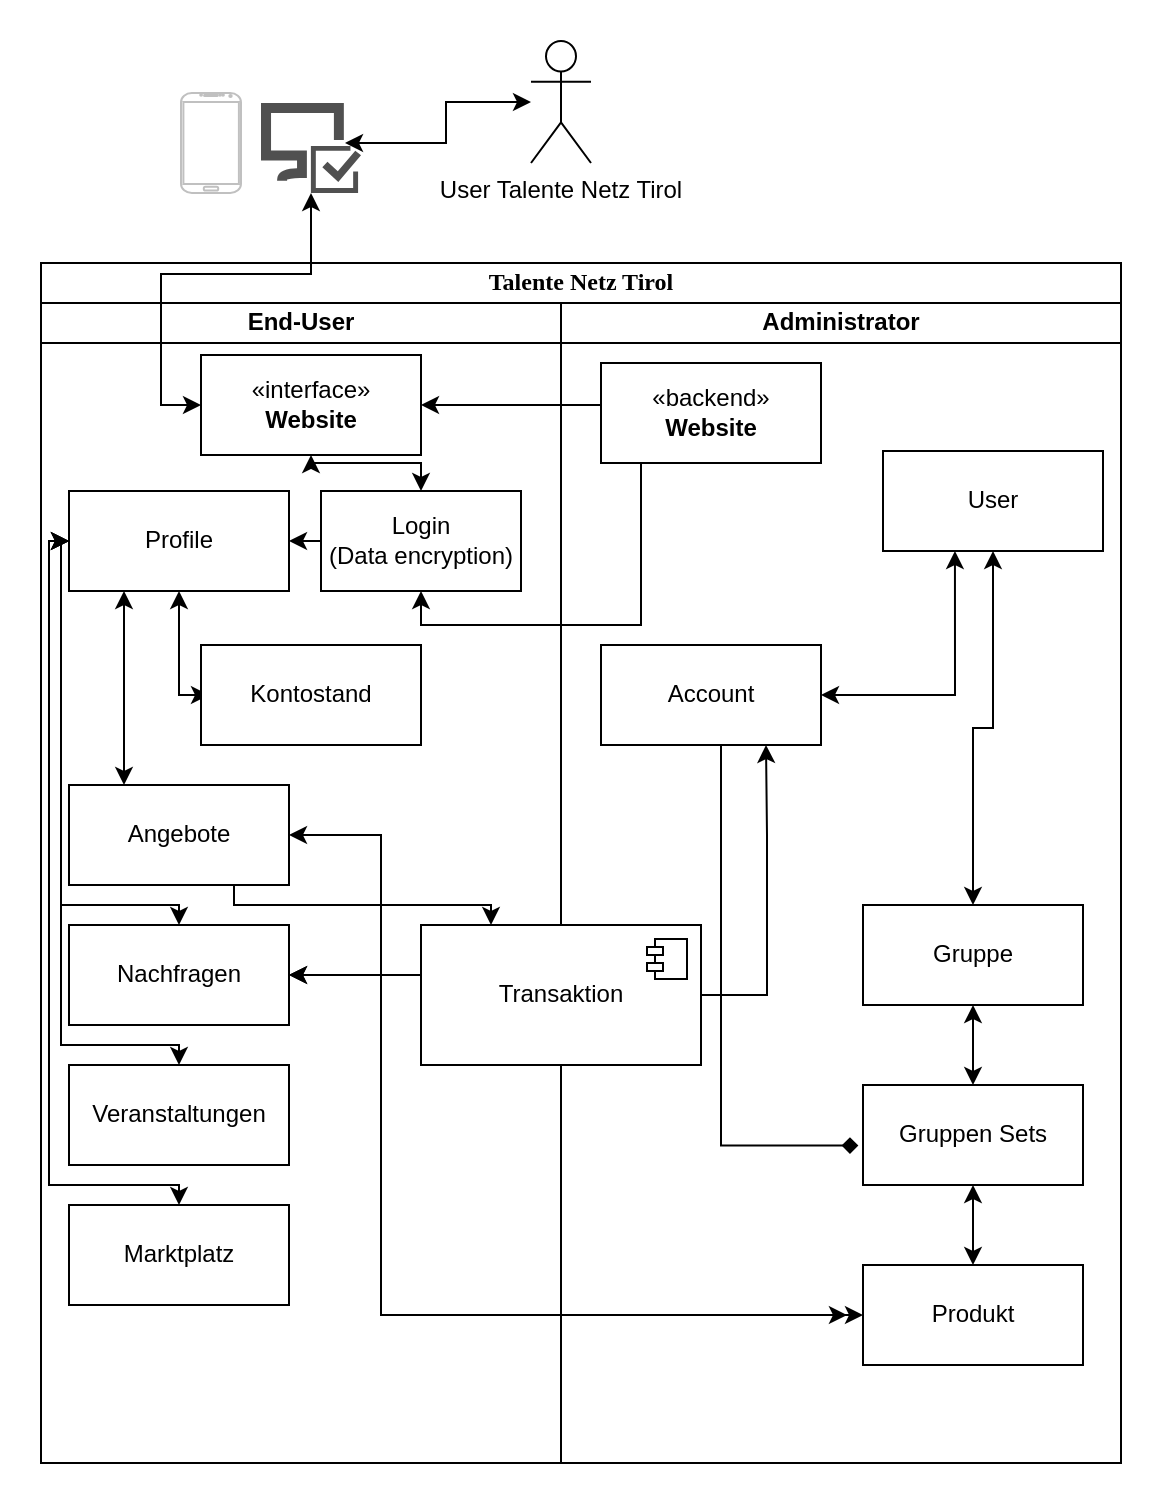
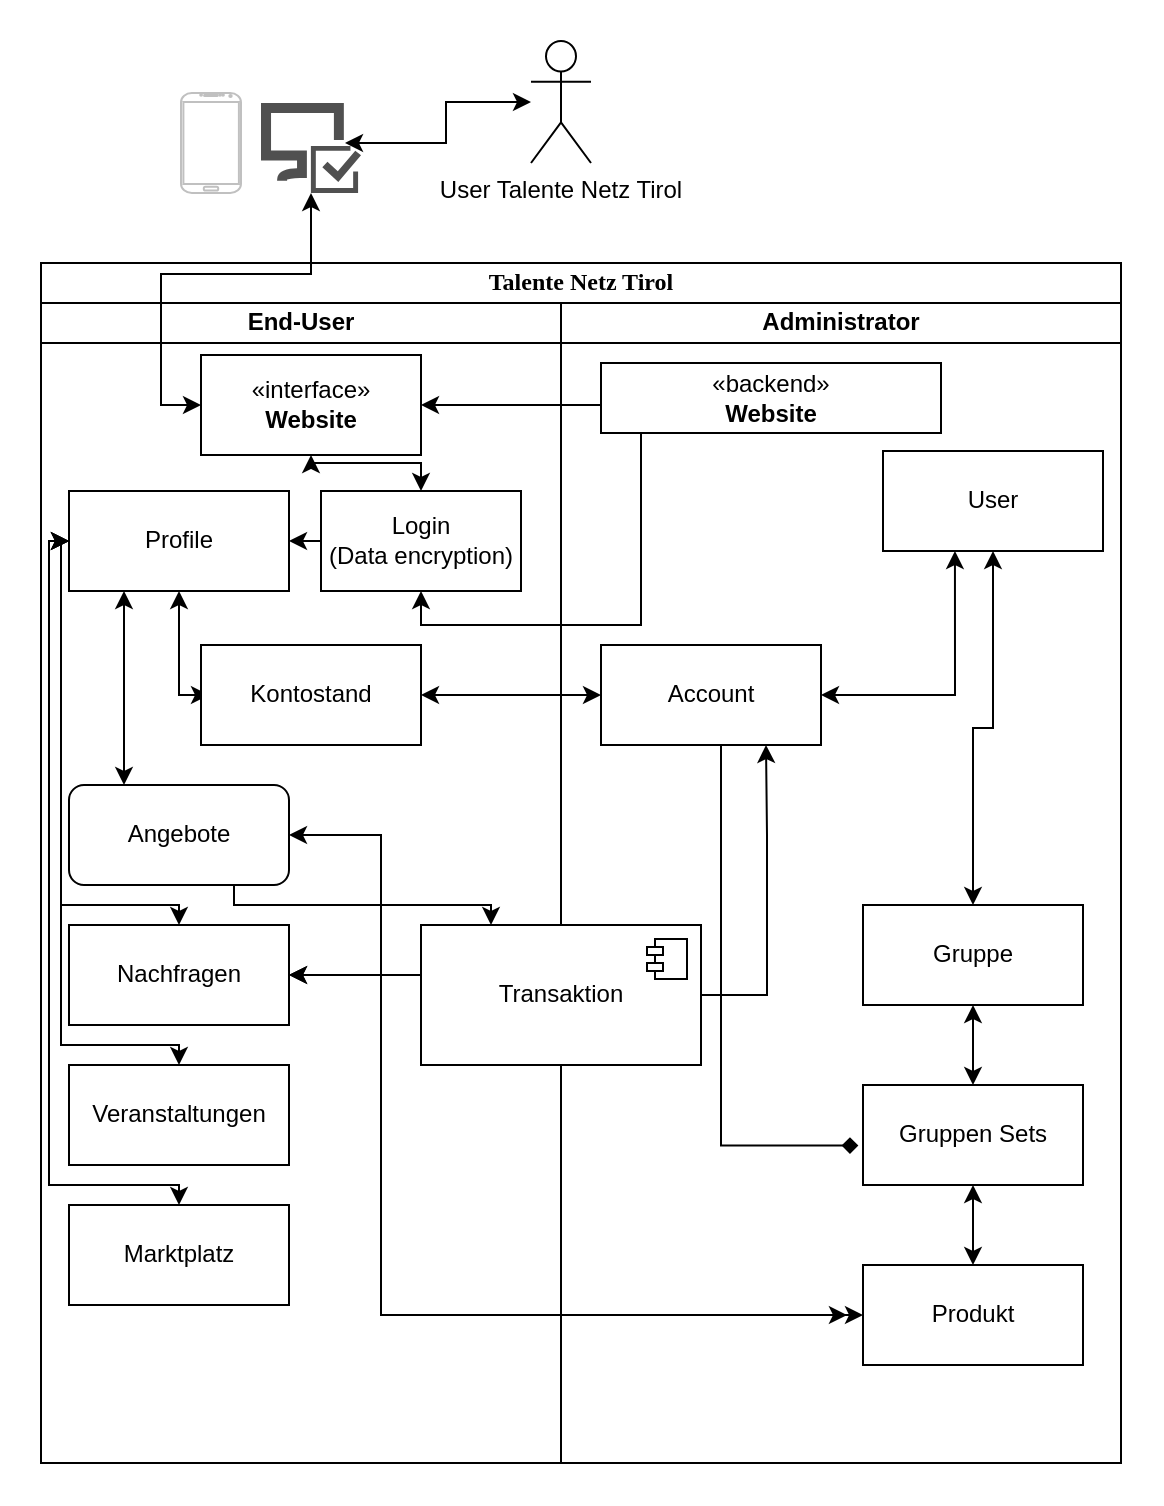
node "«backend» Website": size 220x100 -> 340x70
edge "Kontostand" -- "Account": added
node "Angebote": shape rectangle -> rounded rectangle
